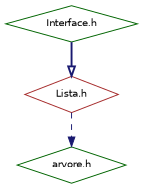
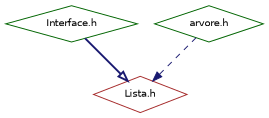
edge "Lista.h" -> "arvore.h": reversed
